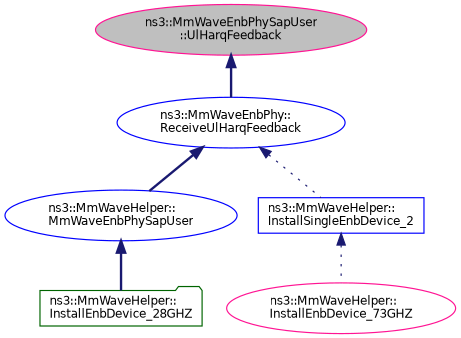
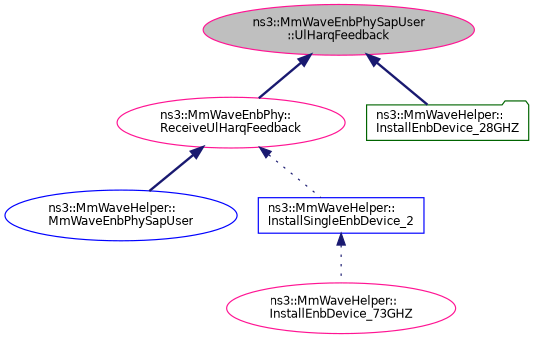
node "ns3::MmWaveEnbPhy:: ReceiveUlHarqFeedback": color blue -> deeppink
edge "ns3::MmWaveHelper:: InstallEnbDevice_28GHZ" -> "ns3::MmWaveHelper:: MmWaveEnbPhySapUser": now "ns3::MmWaveHelper:: InstallEnbDevice_28GHZ" -> "ns3::MmWaveEnbPhySapUser ::UlHarqFeedback"
